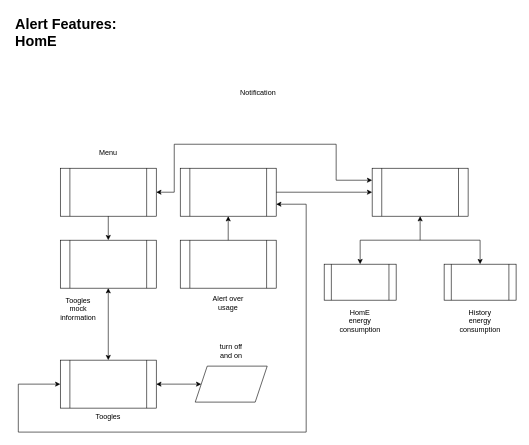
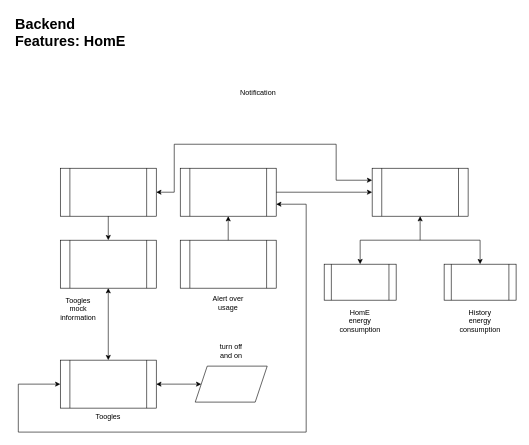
node "Alert Features: HomE": label "Alert Features: HomE" -> "Backend Features: HomE"
node "Menu": removed
